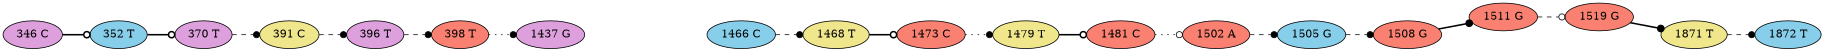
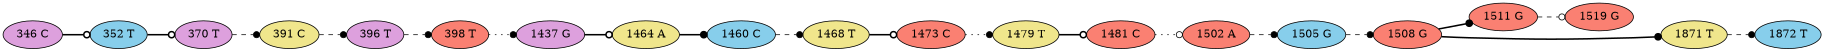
edge "1519 G" -> "1871 T": now "1508 G" -> "1871 T"
node "1464 A": added
node "1466 C": label "1466 C" -> "1460 C"
